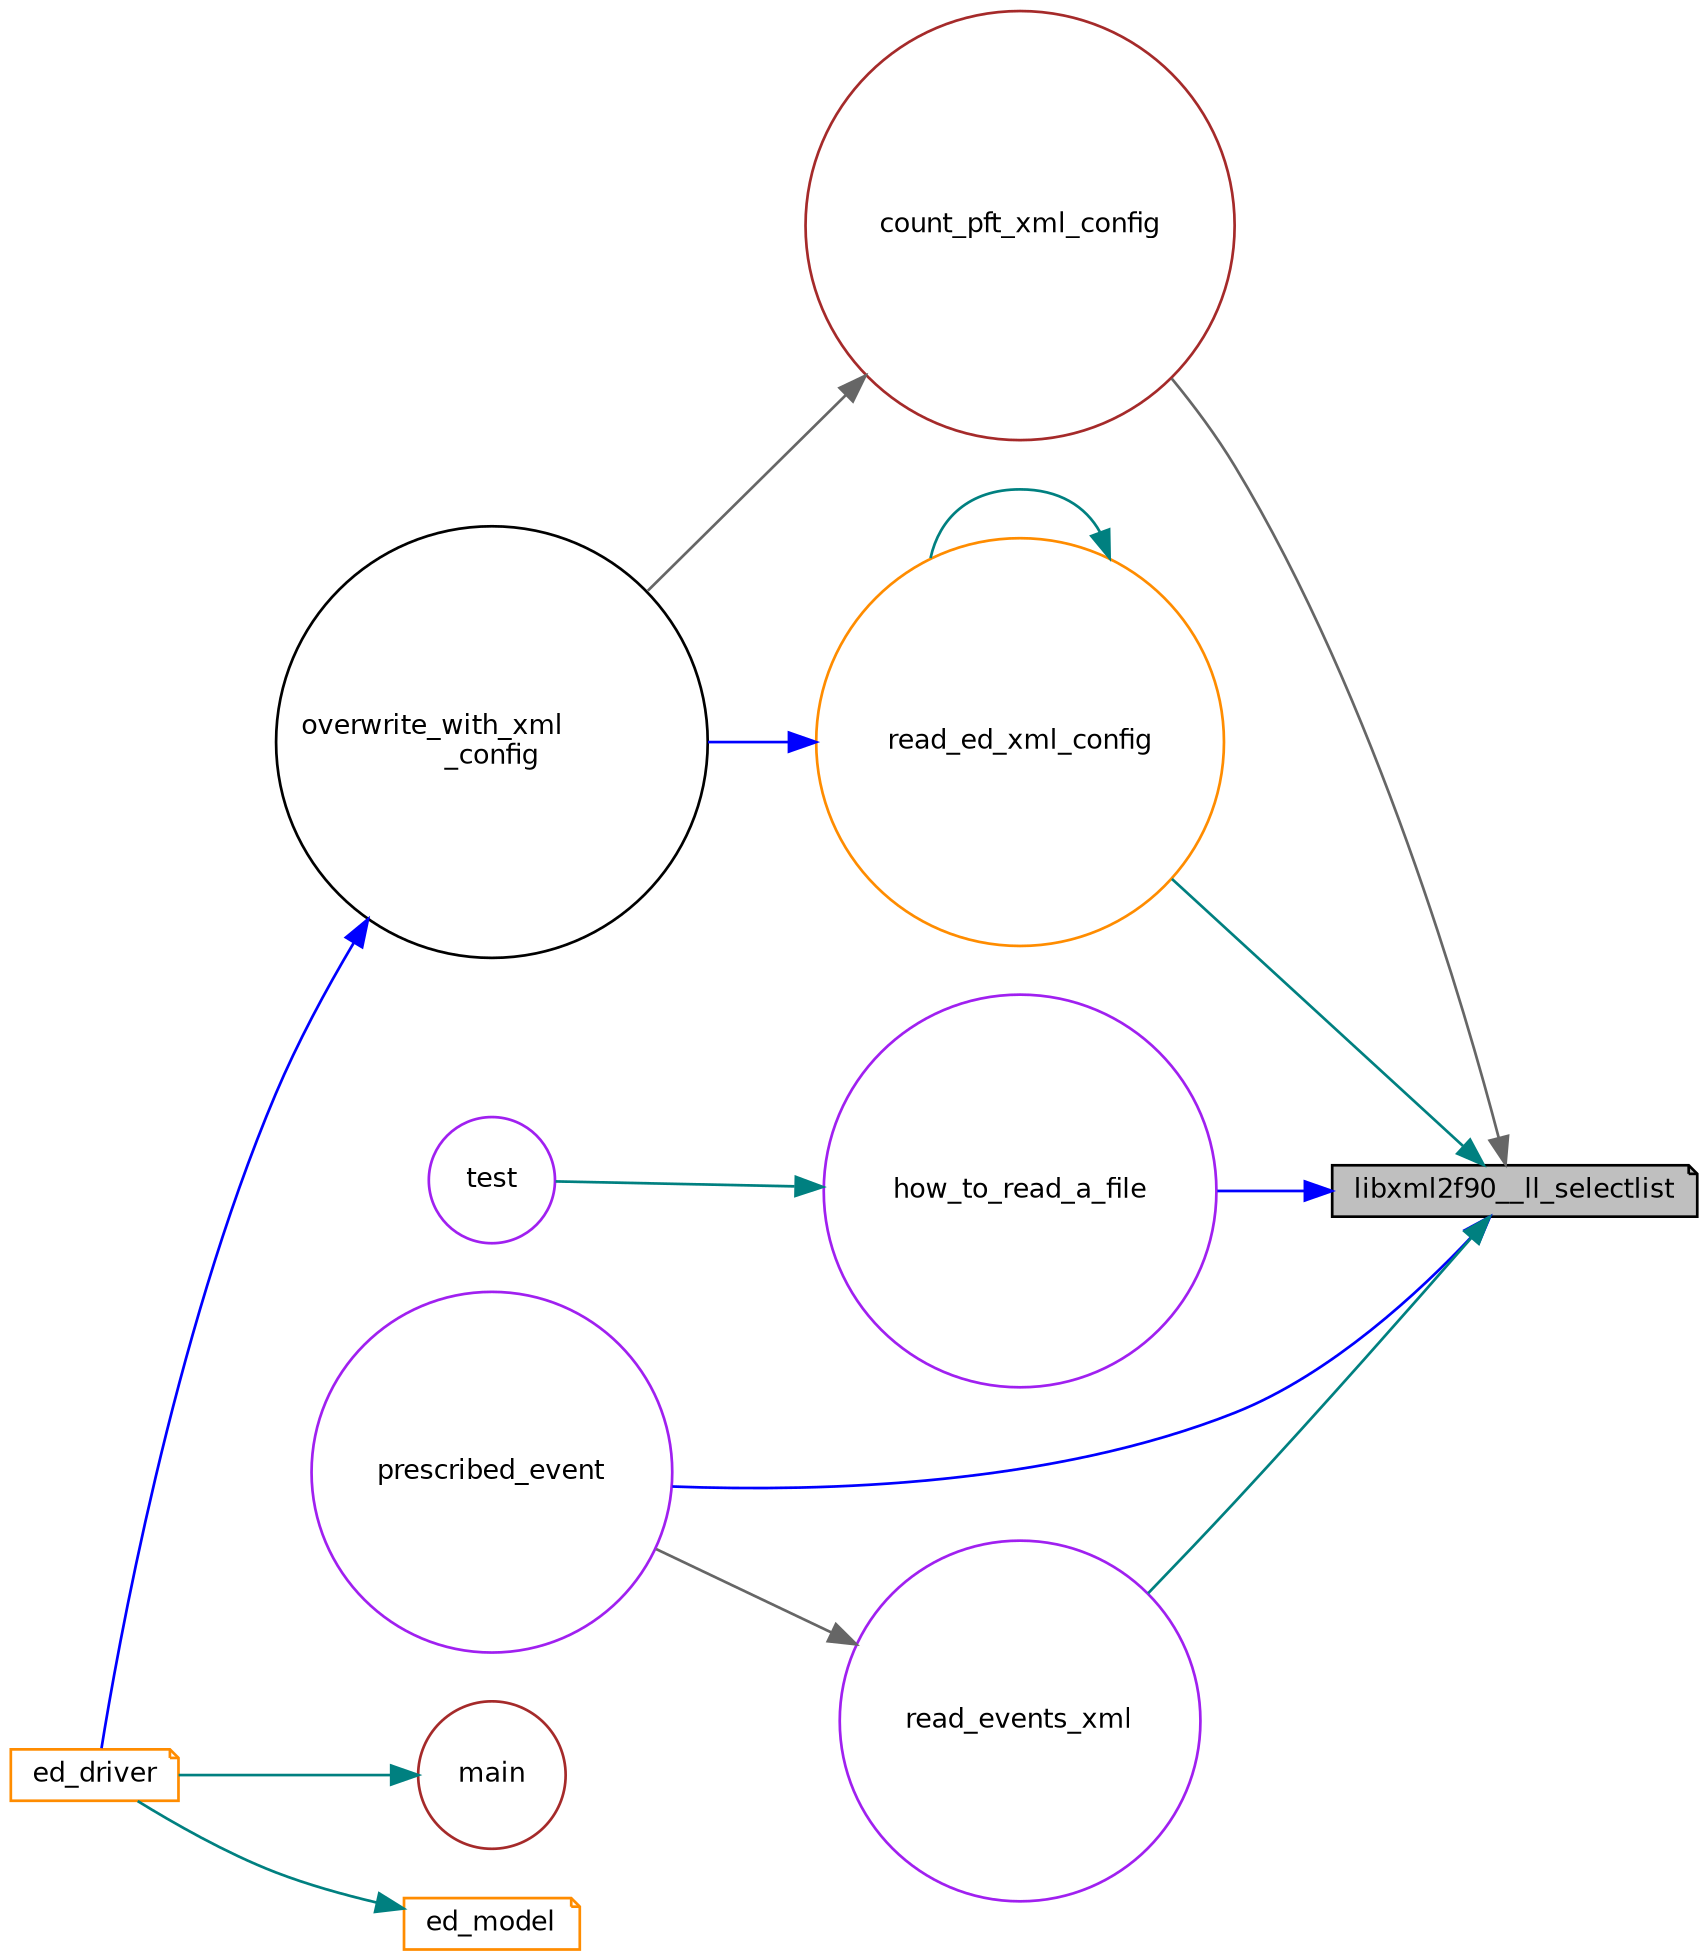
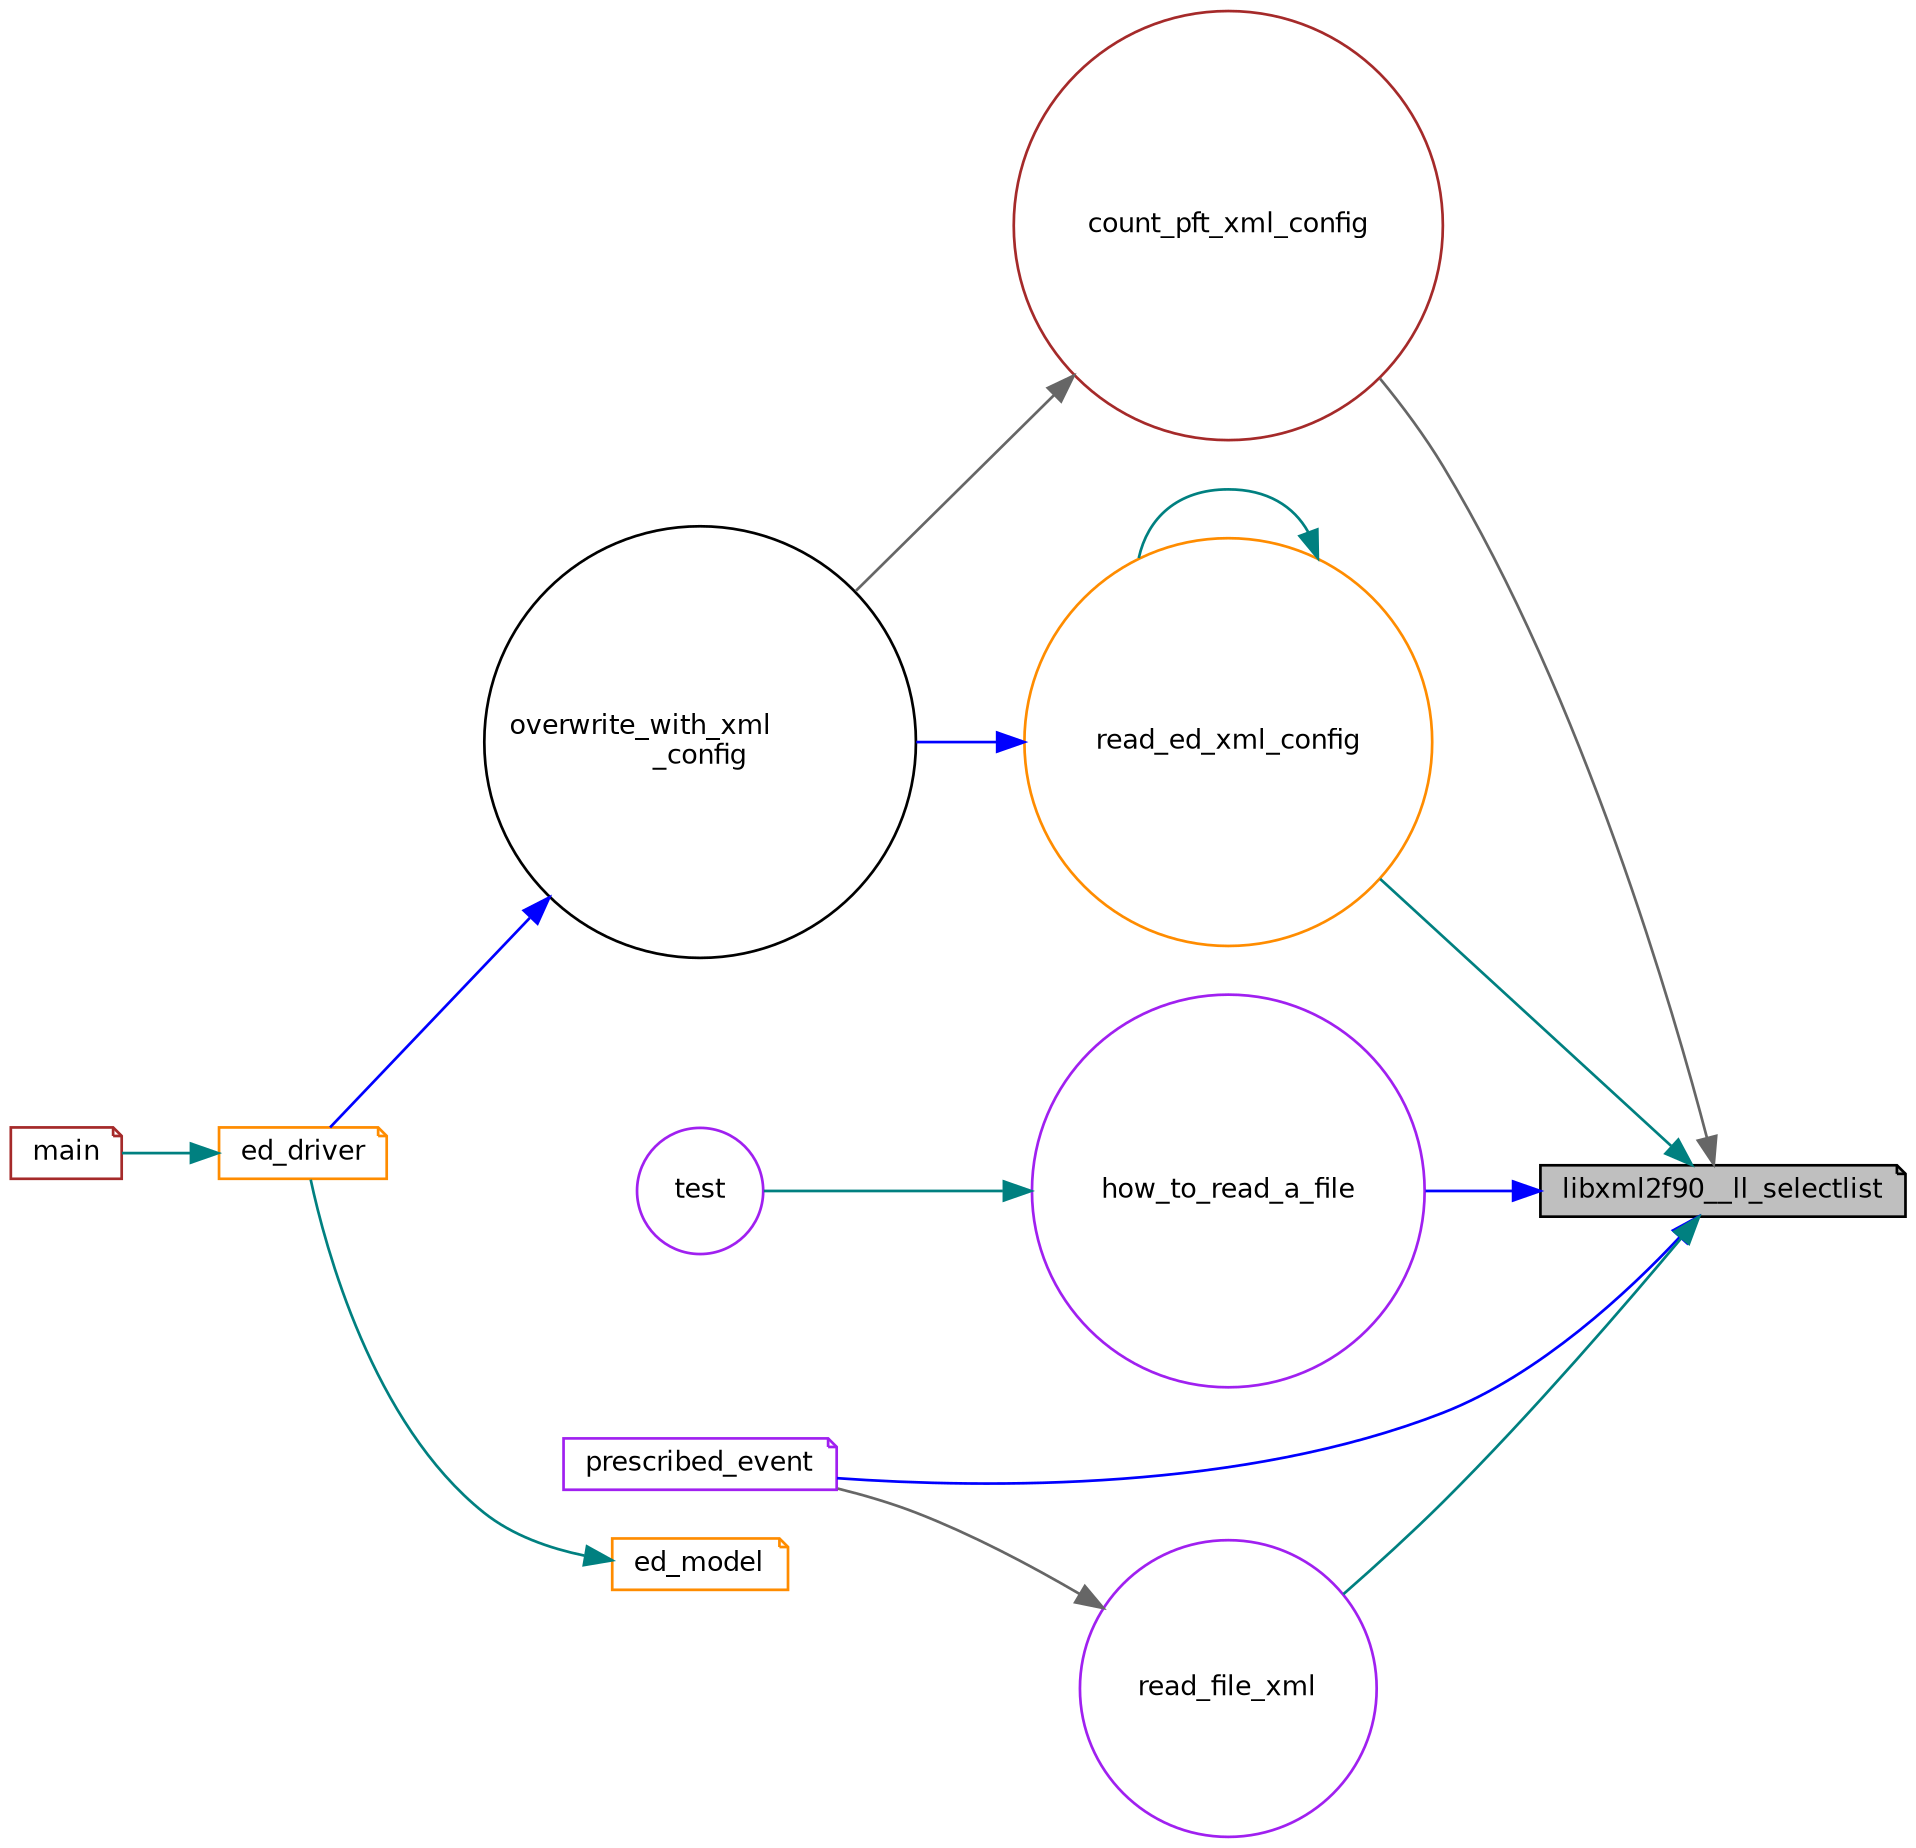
node "prescribed_event": shape circle -> note
node "read_events_xml": label "read_events_xml" -> "read_file_xml"
edge "ed_driver" -> "main": reversed
node "main": shape circle -> note
